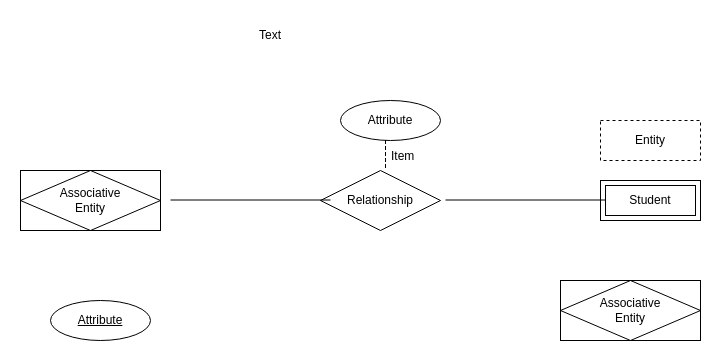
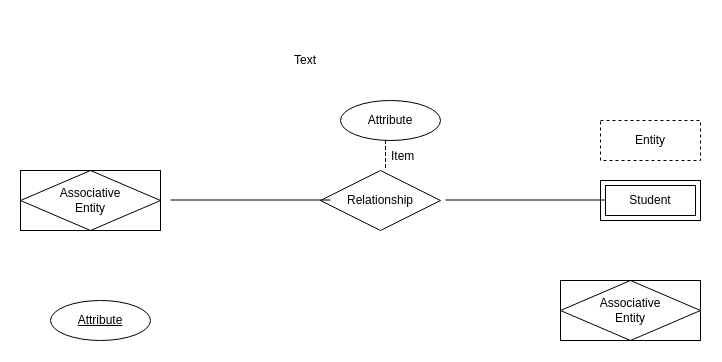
node "Text": moved (271, 36) -> (306, 61)
